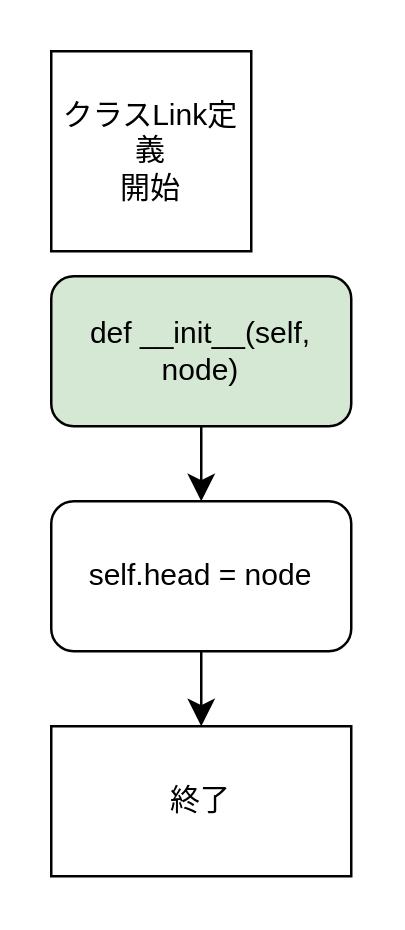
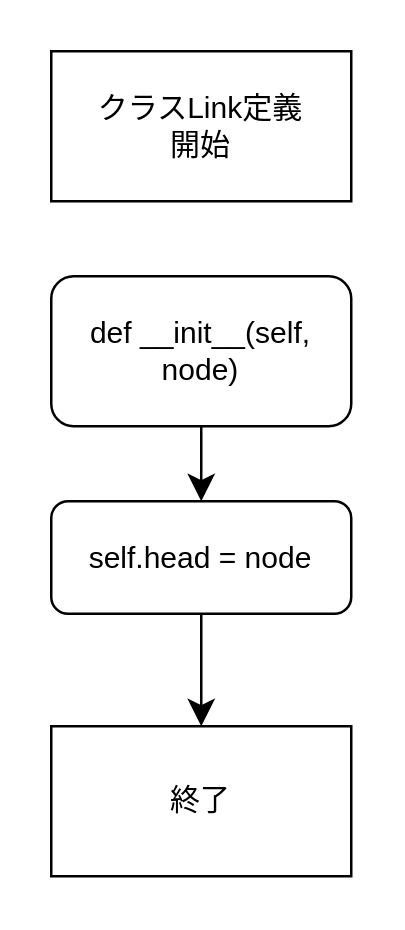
node "クラスLink定義 開始": size 200x200 -> 300x150
node "def __init__(self, node)": fillcolor #d5e8d4 -> #ffffff
node "self.head = node": size 300x150 -> 300x113
